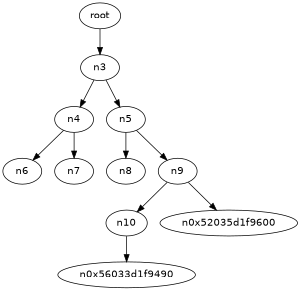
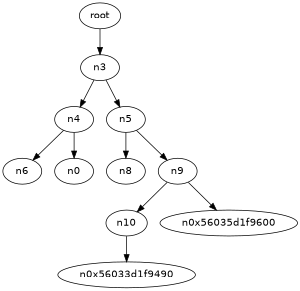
node "n7": label "n7" -> "n0"
node "n0x52035d1f9600": label "n0x52035d1f9600" -> "n0x56035d1f9600"
